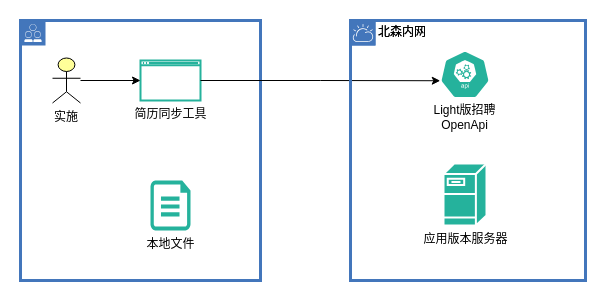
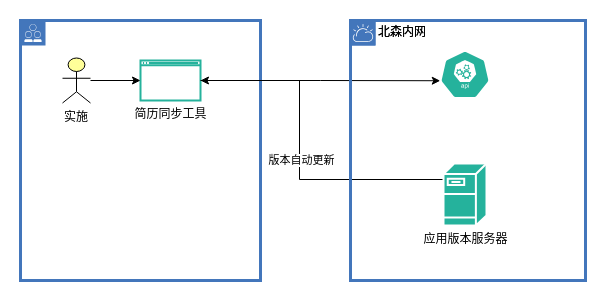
node "实施": moved (67, 81) -> (77, 81)
node "Light版招聘OpenApi": removed
edge "应用版本服务器" -> "简历同步工具": added, label "版本自动更新"
node "本地文件": removed
